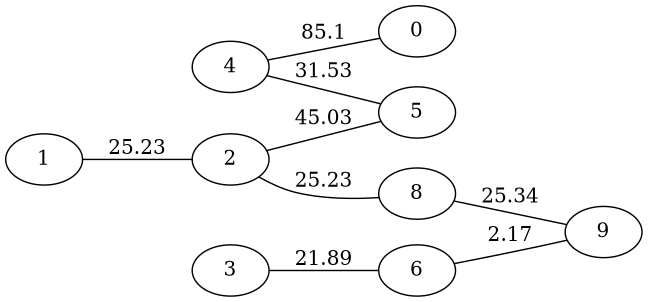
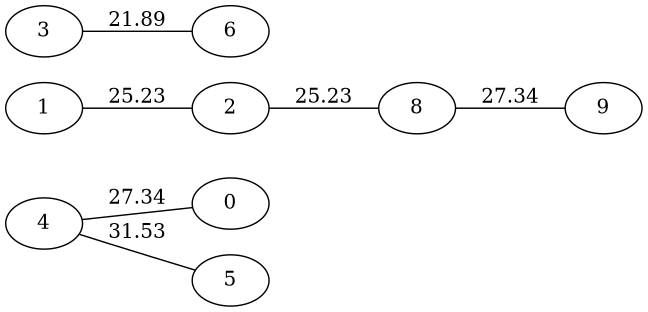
edge "0" -- "4": label "85.1" -> "27.34"
edge "5" -- "2": removed, label "45.03"
edge "8" -- "9": label "25.34" -> "27.34"
edge "9" -- "6": removed, label "2.17"
